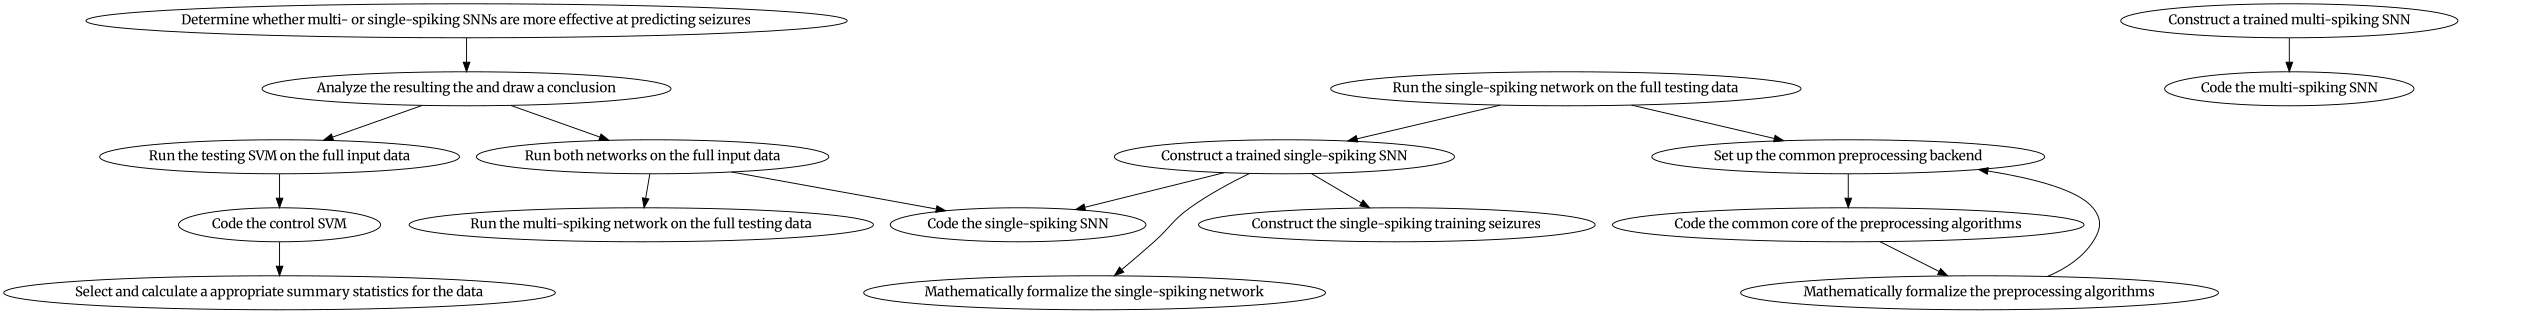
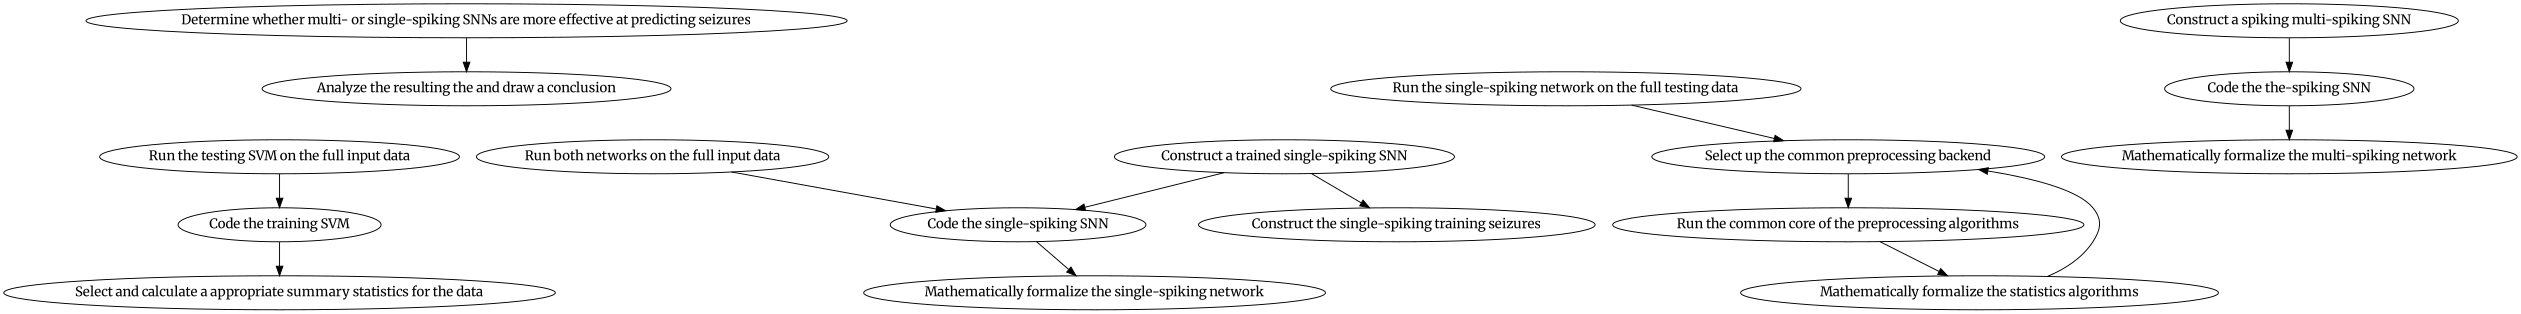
node "Construct a trained multi-spiking SNN": label "Construct a trained multi-spiking SNN" -> "Construct a spiking multi-spiking SNN"
node "Code the multi-spiking SNN": label "Code the multi-spiking SNN" -> "Code the the-spiking SNN"
edge "Analyze the resulting the and draw a conclusion" -> "Run the testing SVM on the full input data": removed
edge "Analyze the resulting the and draw a conclusion" -> "Run both networks on the full input data": removed
edge "Run the single-spiking network on the full testing data" -> "Construct a trained single-spiking SNN": removed
node "Set up the common preprocessing backend": label "Set up the common preprocessing backend" -> "Select up the common preprocessing backend"
node "Mathematically formalize the multi-spiking network": added
edge "Construct a trained single-spiking SNN" -> "Mathematically formalize the single-spiking network": now "Code the single-spiking SNN" -> "Mathematically formalize the single-spiking network"
node "Code the control SVM": label "Code the control SVM" -> "Code the training SVM"
node "Run the multi-spiking network on the full testing data": removed
node "Code the common core of the preprocessing algorithms": label "Code the common core of the preprocessing algorithms" -> "Run the common core of the preprocessing algorithms"
node "Mathematically formalize the preprocessing algorithms": label "Mathematically formalize the preprocessing algorithms" -> "Mathematically formalize the statistics algorithms"
